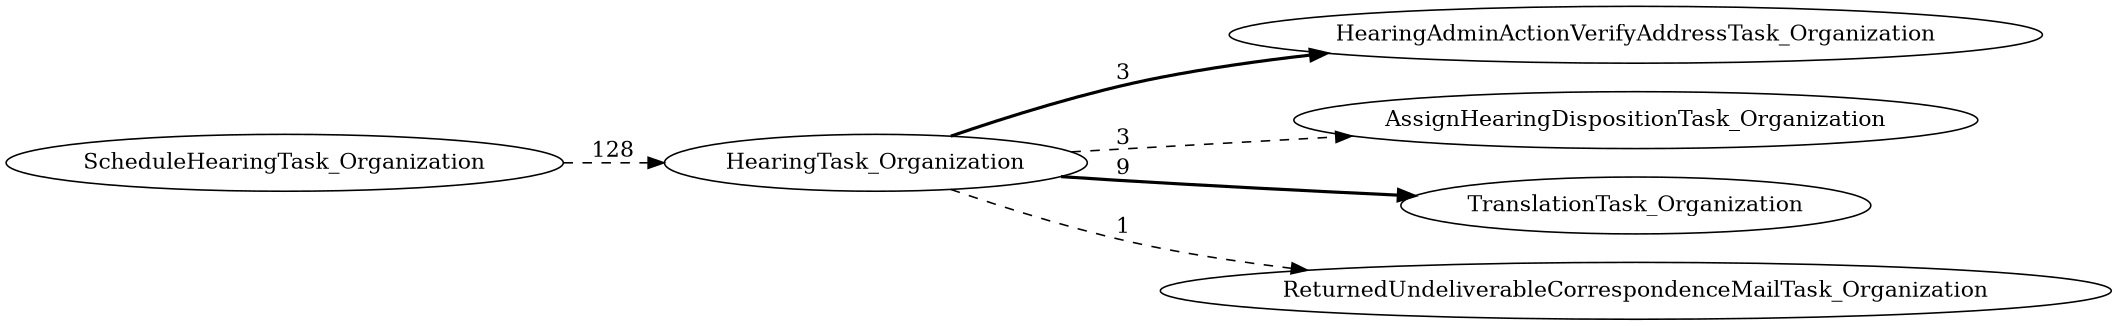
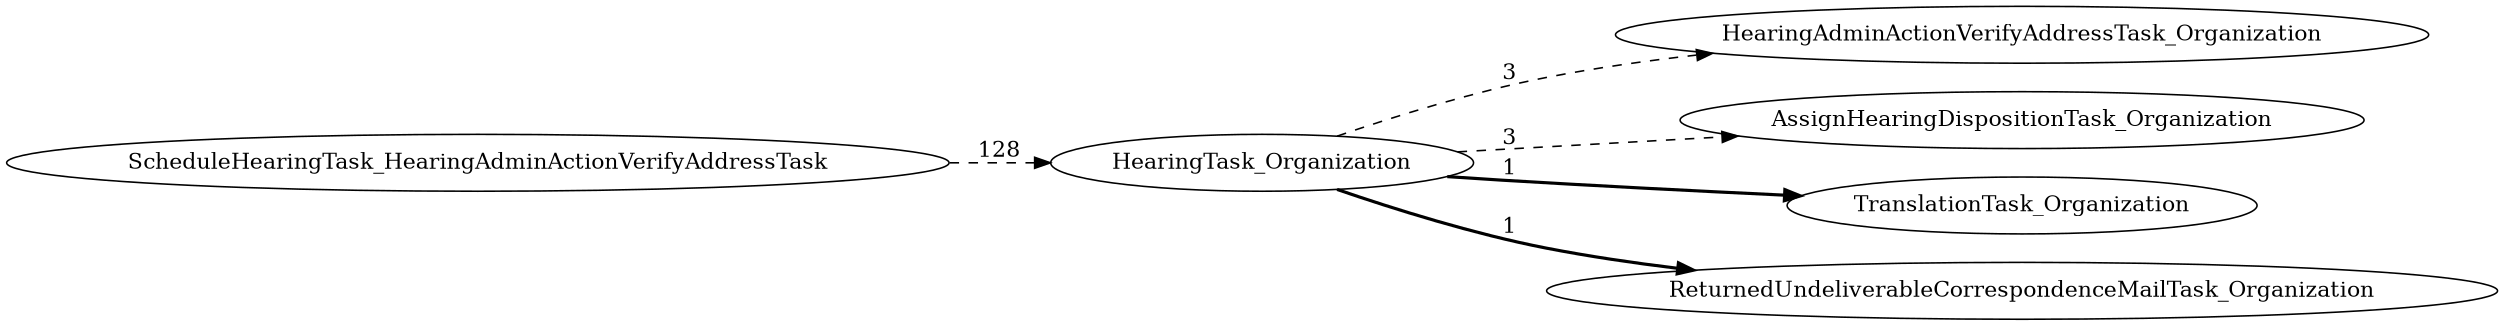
edge "HearingTask_Organization" -> "HearingAdminActionVerifyAddressTask_Organization": style bold -> dashed
node "ScheduleHearingTask_Organization": label "ScheduleHearingTask_Organization" -> "ScheduleHearingTask_HearingAdminActionVerifyAddressTask"
edge "HearingTask_Organization" -> "TranslationTask_Organization": label "9" -> "1"
edge "HearingTask_Organization" -> "ReturnedUndeliverableCorrespondenceMailTask_Organization": style dashed -> bold
